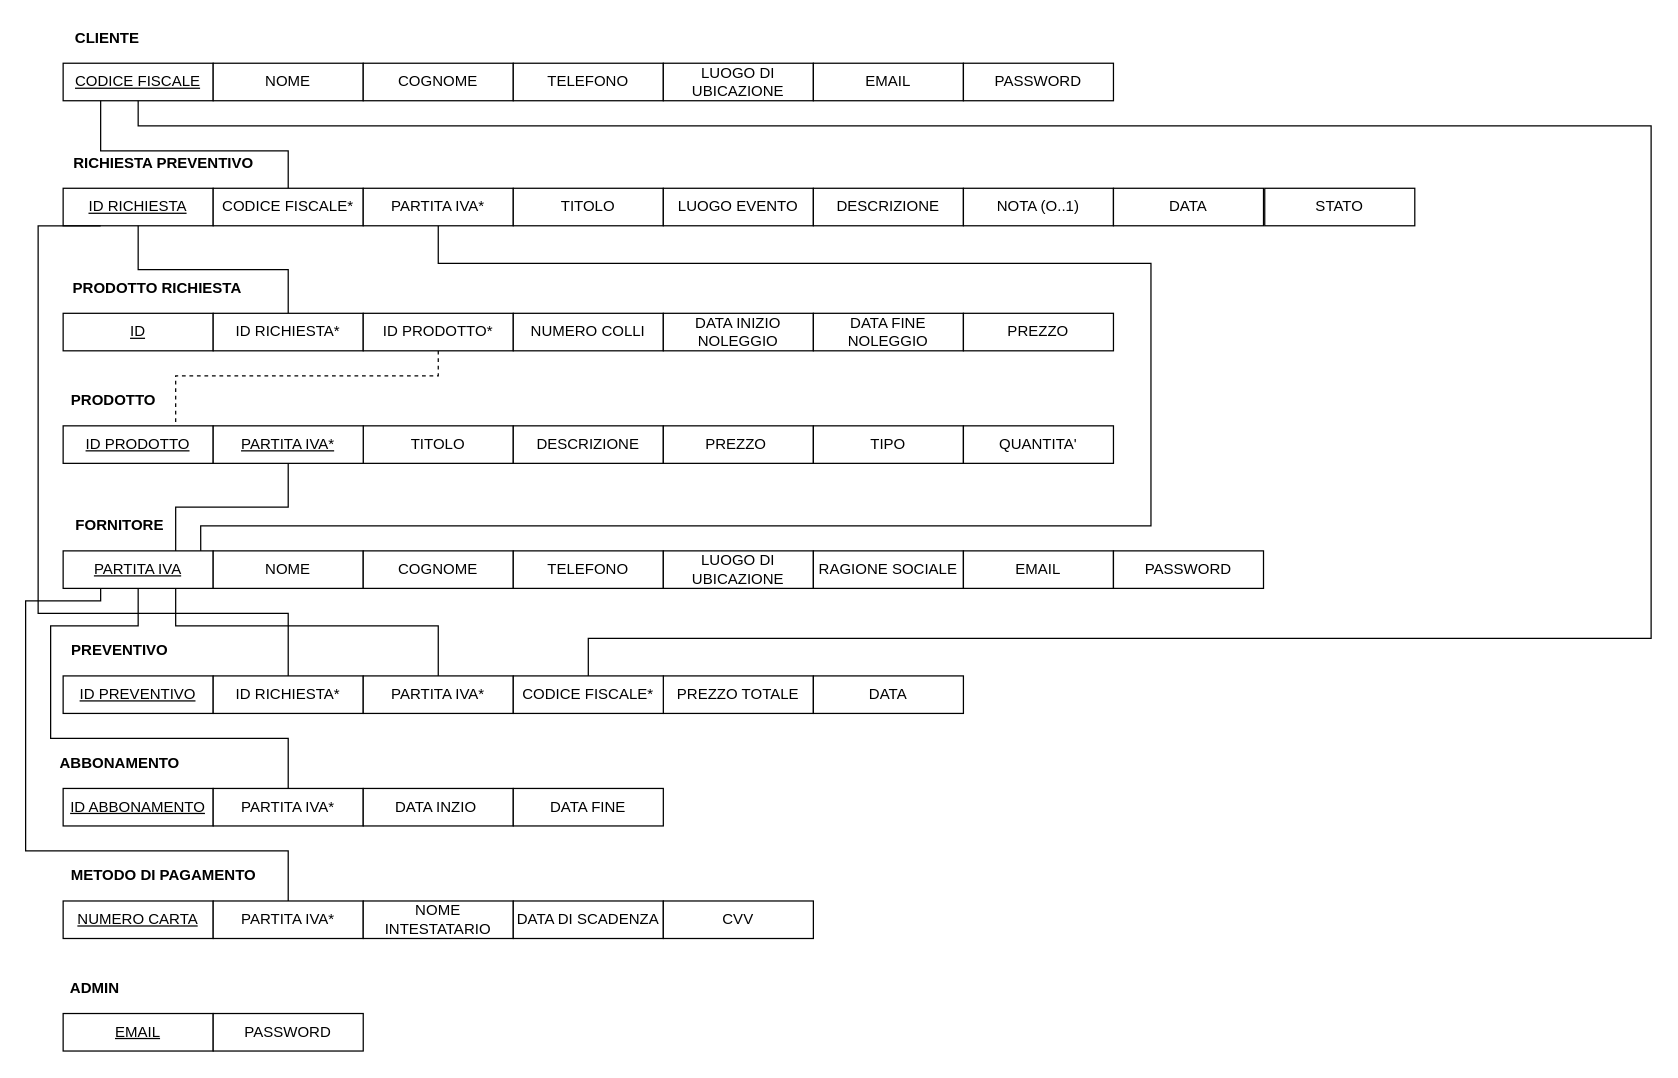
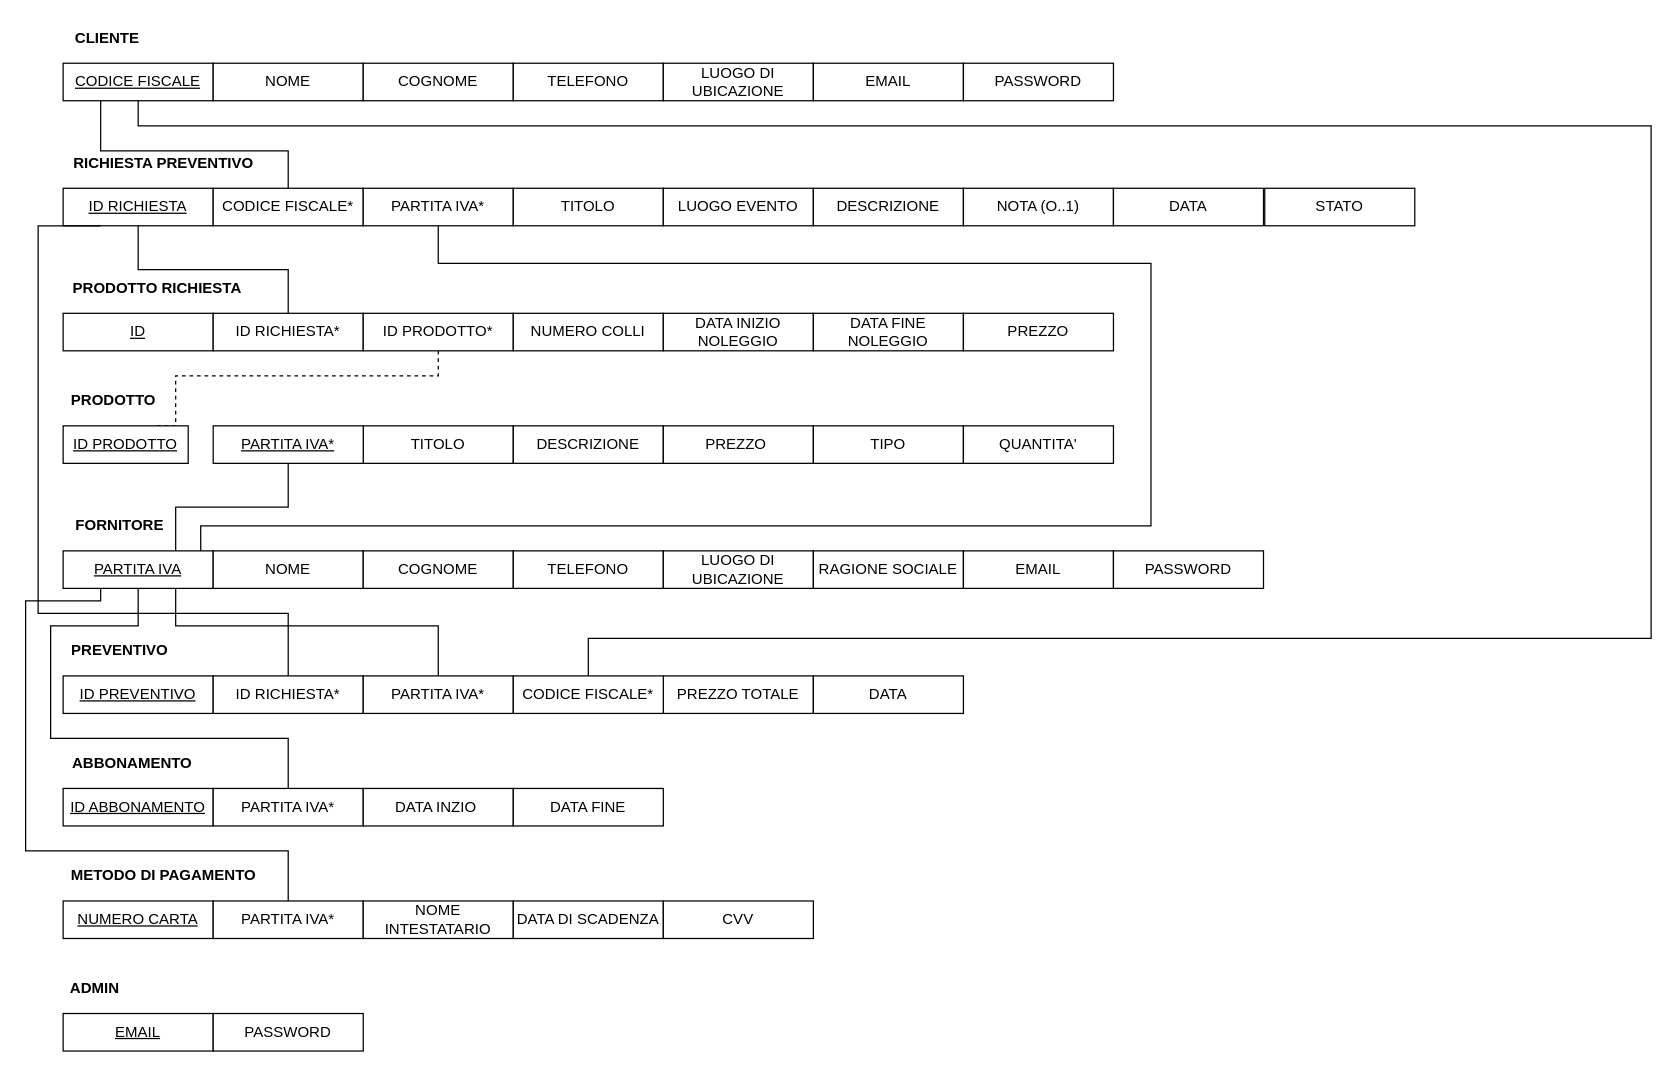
node "ID PRODOTTO": size 150x38 -> 125x38
node "ABBONAMENTO": moved (119, 763) -> (132, 763)
